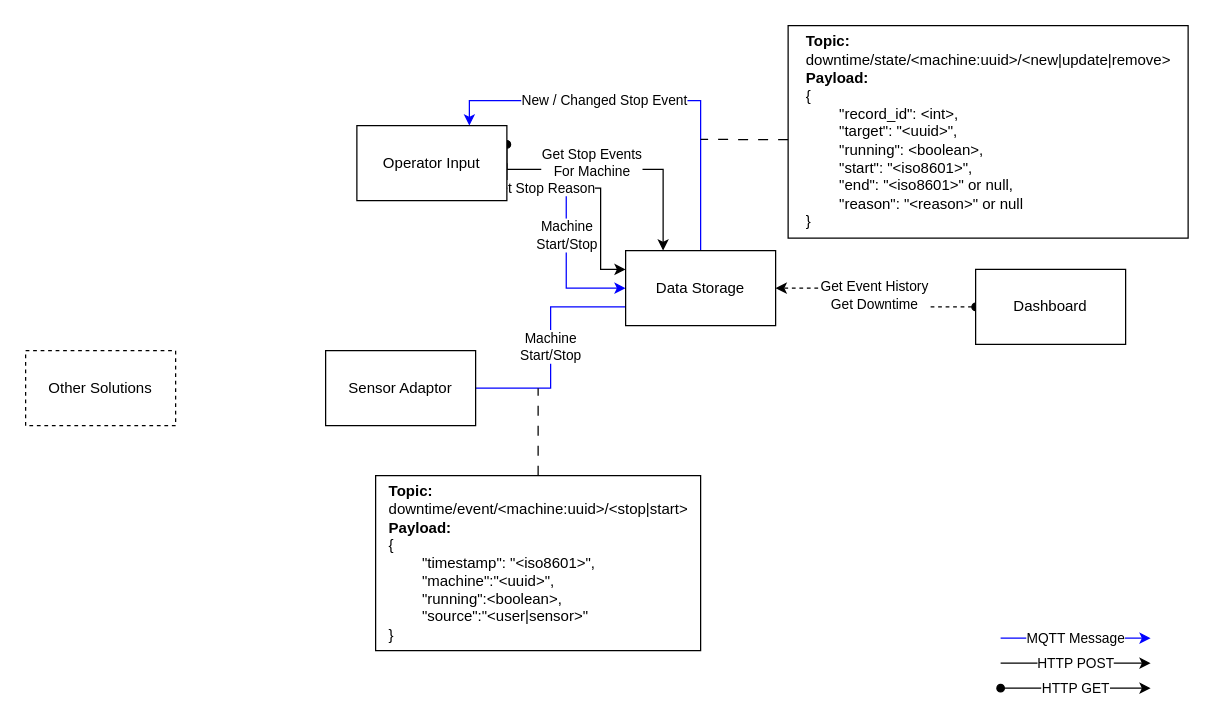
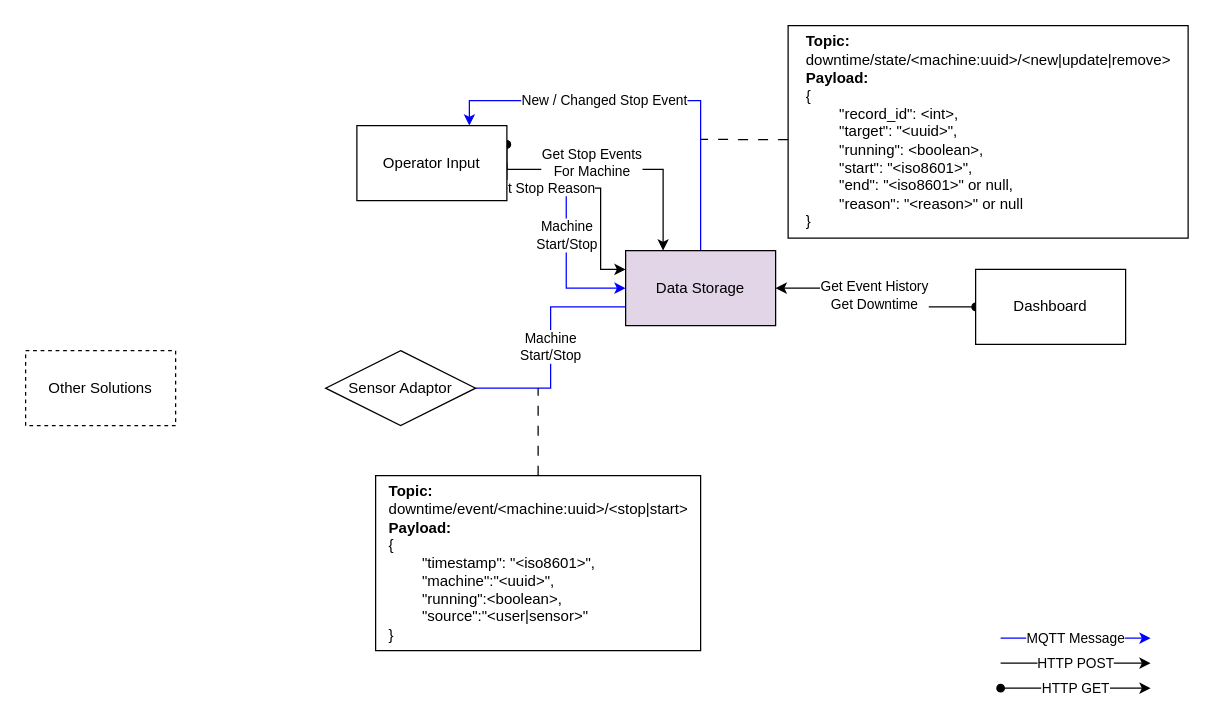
node "Data Storage": fillcolor #ffffff -> #e1d5e7
edge "Data Storage" -- "Dashboard": style dashed -> solid
node "Sensor Adaptor": shape rectangle -> diamond
